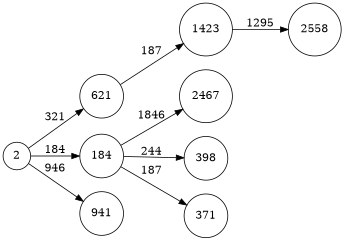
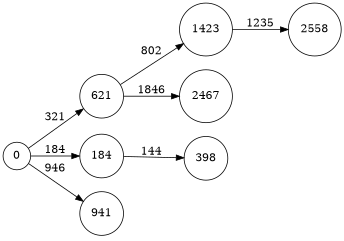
edge "1423" -> "2558": label "1295" -> "1235"
edge "621" -> "1423": label "187" -> "802"
edge "184" -> "2467": now "621" -> "2467"
edge "184" -> "398": label "244" -> "144"
node "2": label "2" -> "0"
node "371": removed
